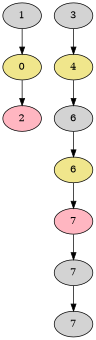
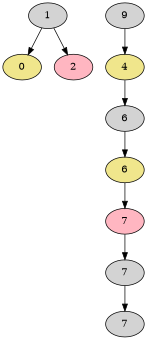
node "3": label "3" -> "9"
edge "0" -> "2": now "1" -> "2"
